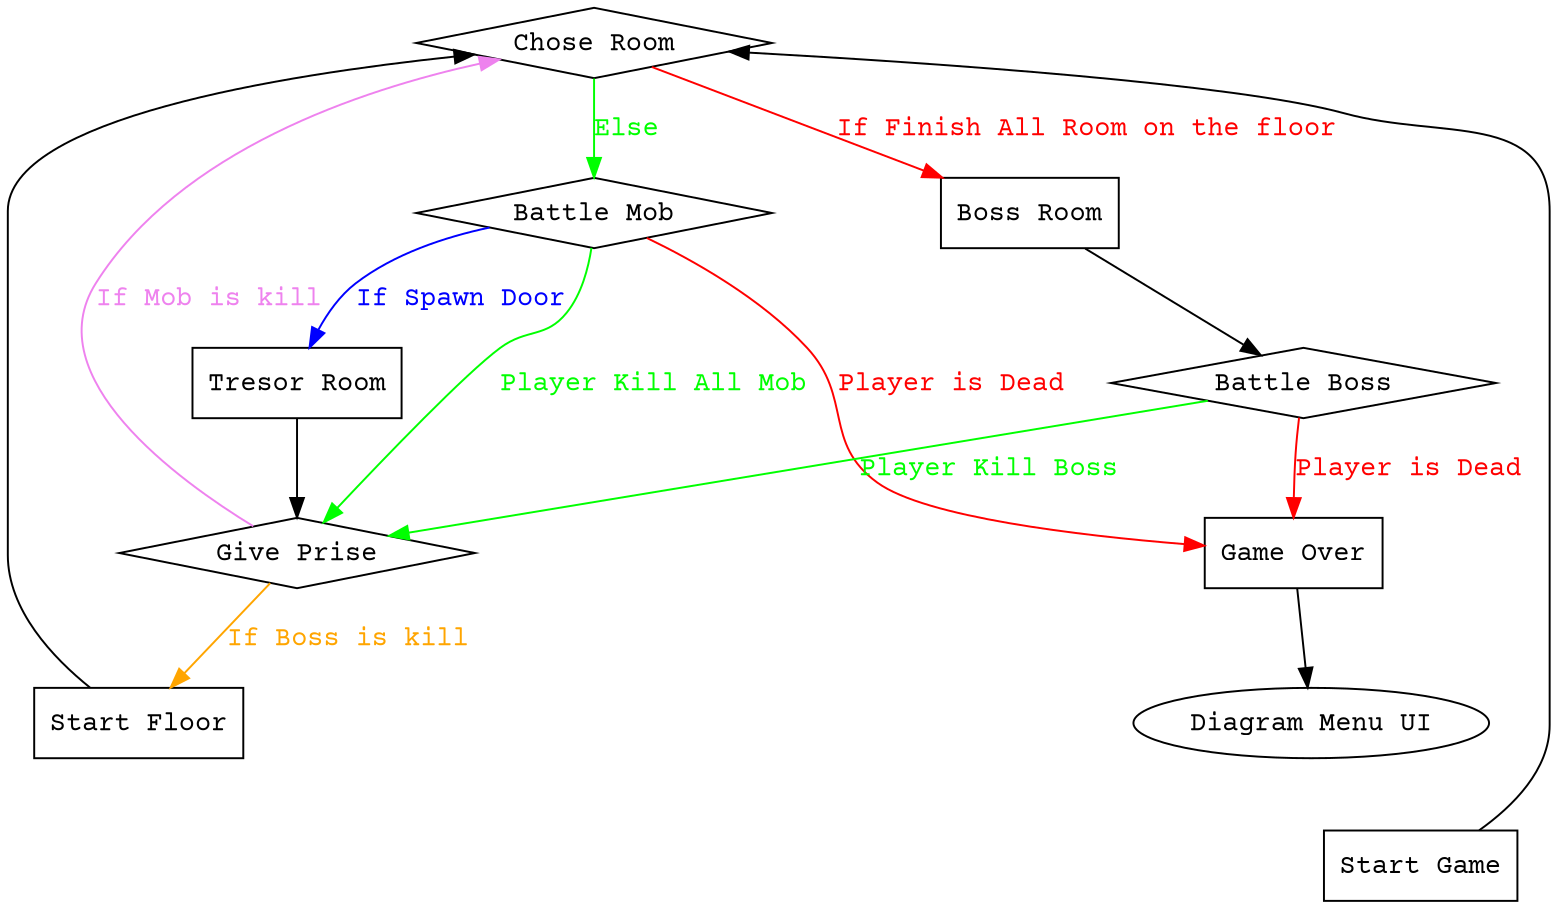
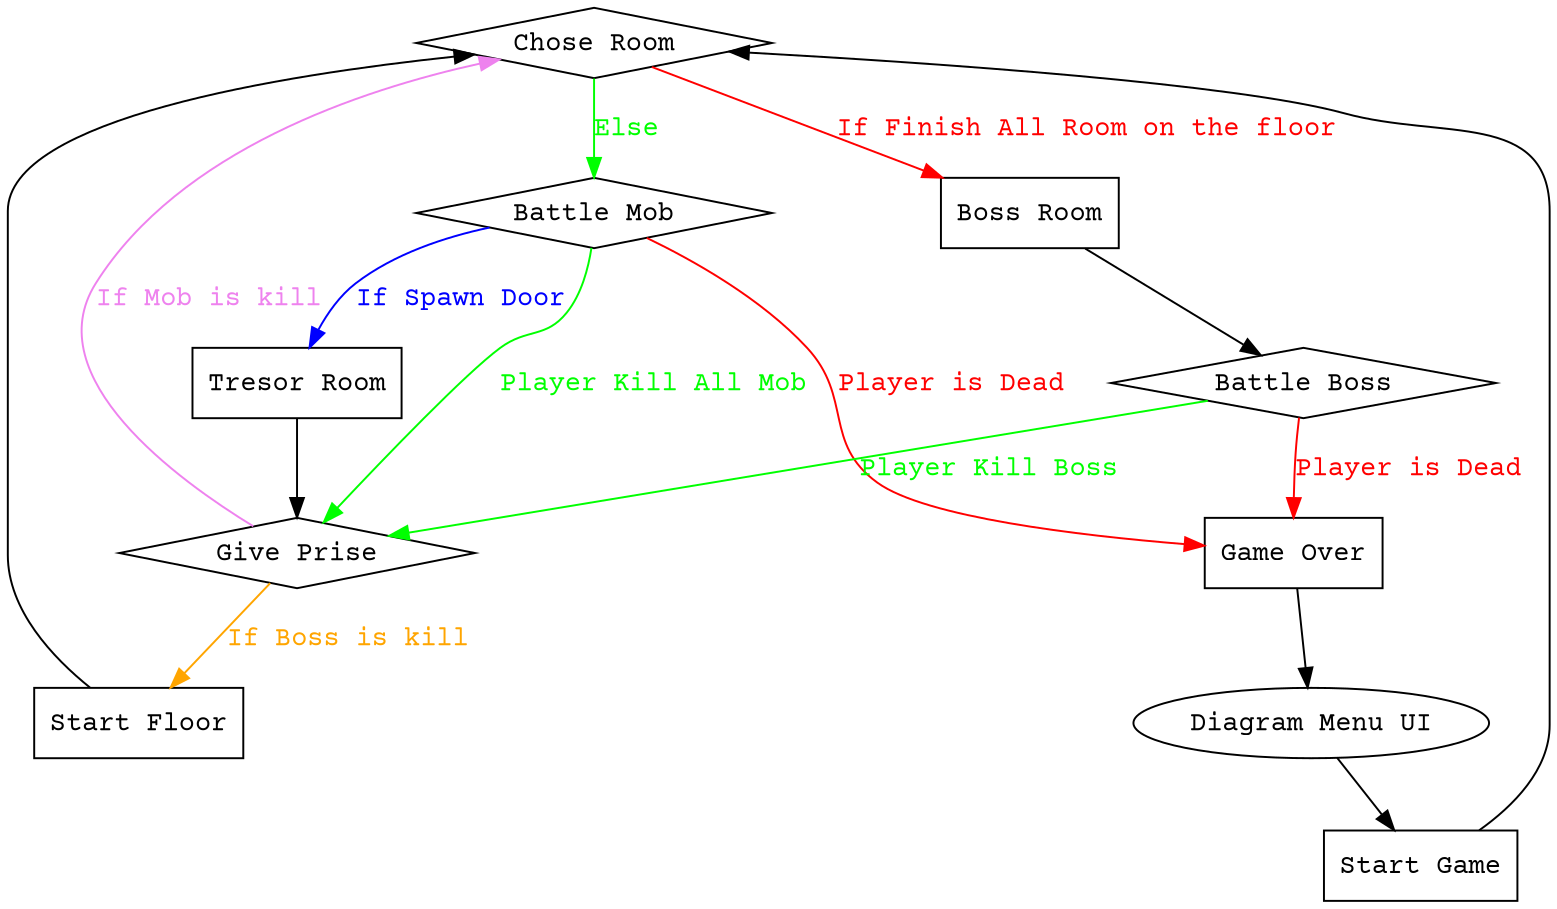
edge "Diagram Menu UI" -> "Start Game": added
